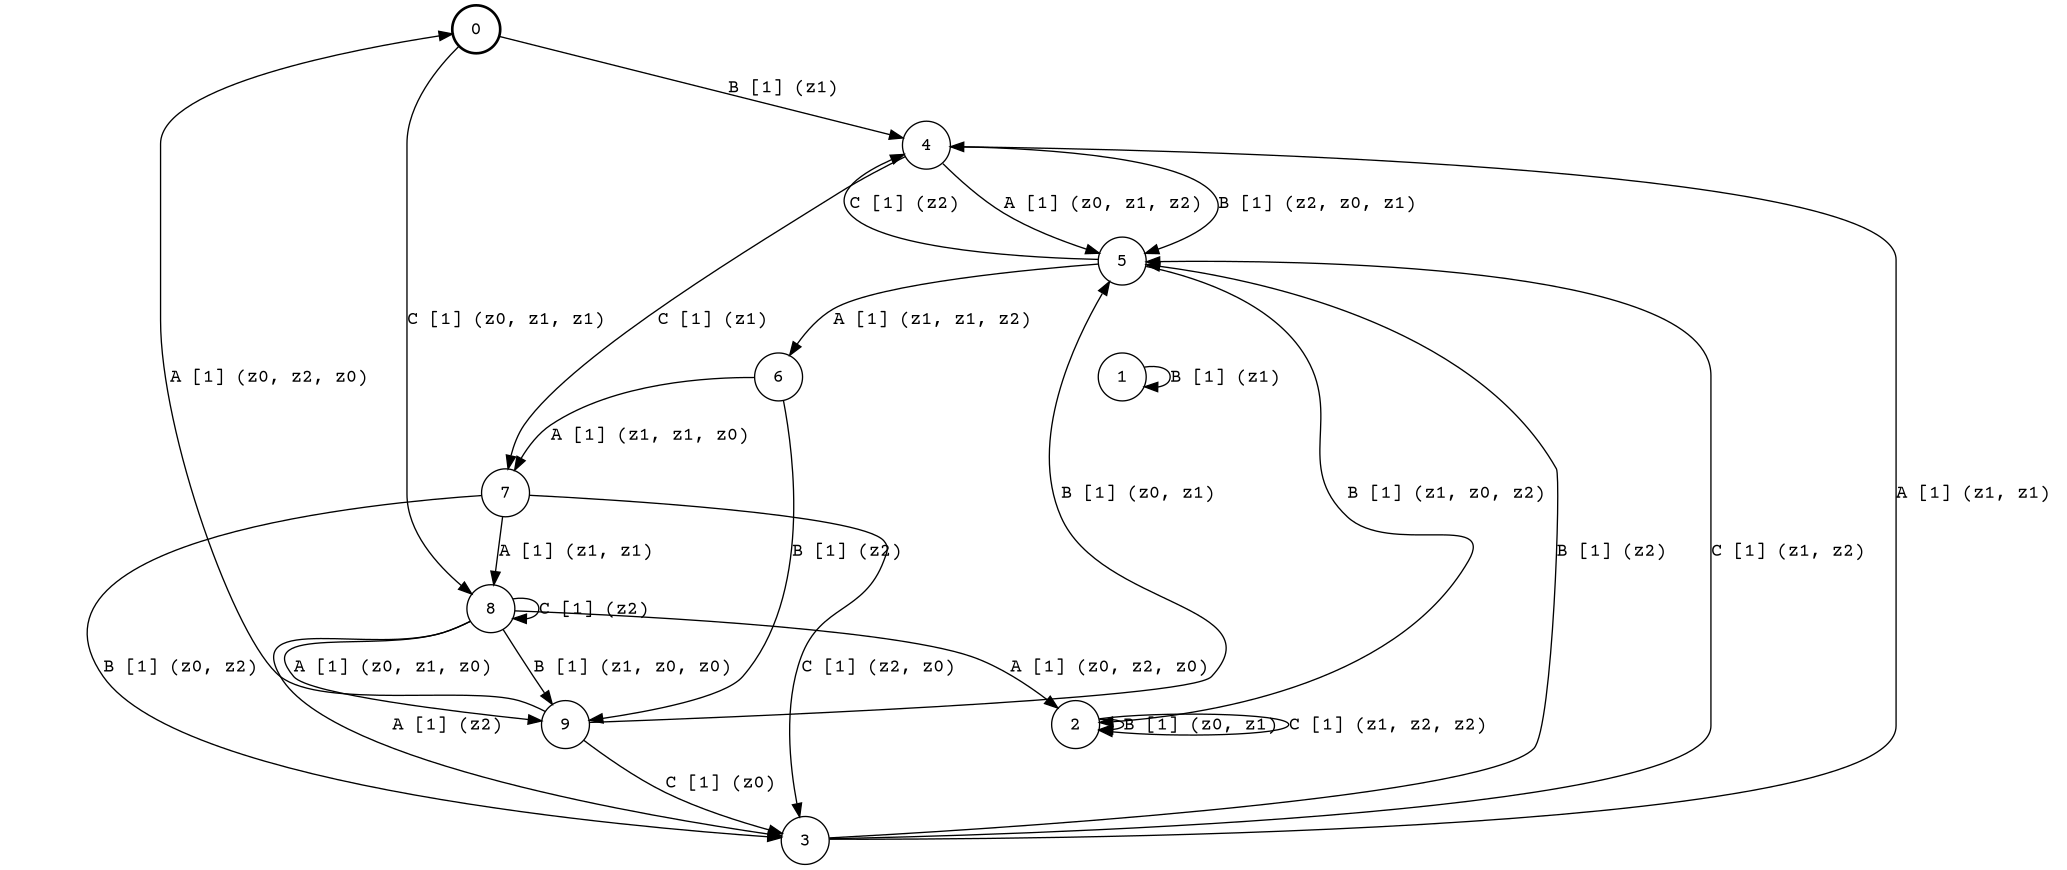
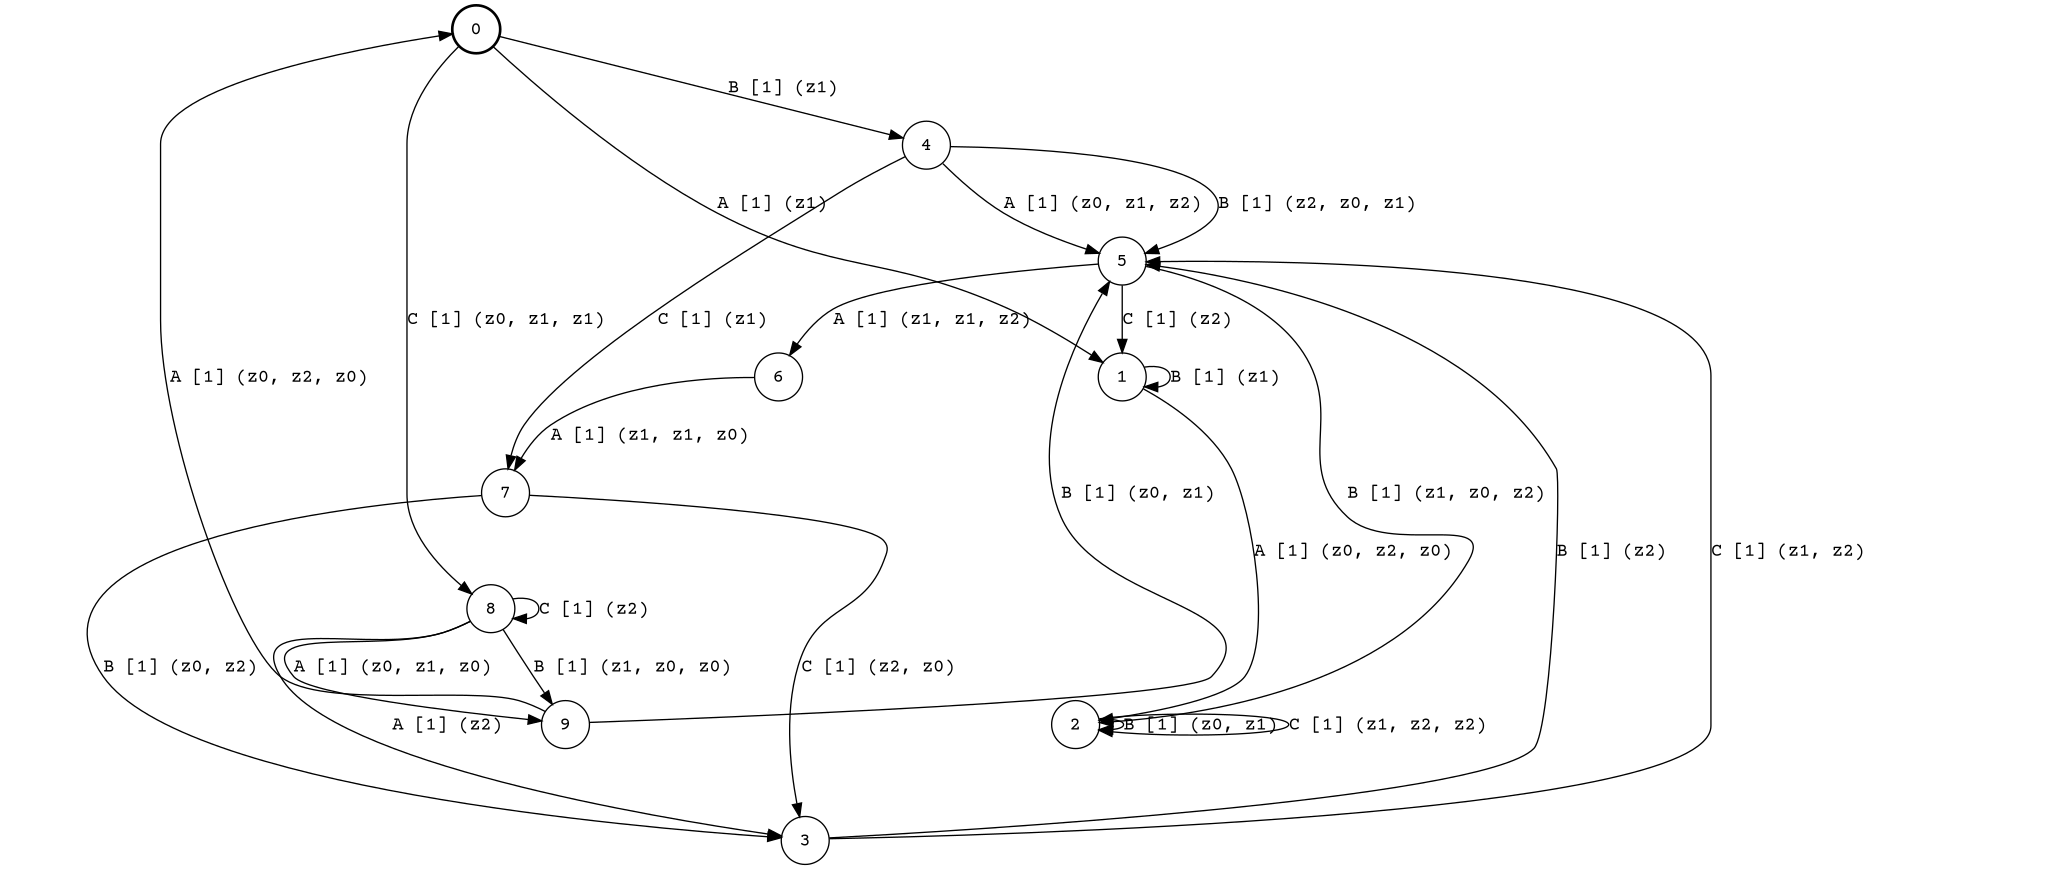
edge "0" -> "1": added, label "A [1] (z1)"
edge "5" -> "4": now "5" -> "1"
edge "7" -> "8": removed, label "A [1] (z1, z1)"
edge "3" -> "4": removed, label "A [1] (z1, z1)"
edge "6" -> "9": removed, label "B [1] (z2)"
edge "8" -> "2": now "1" -> "2"
edge "9" -> "3": removed, label "C [1] (z0)"
